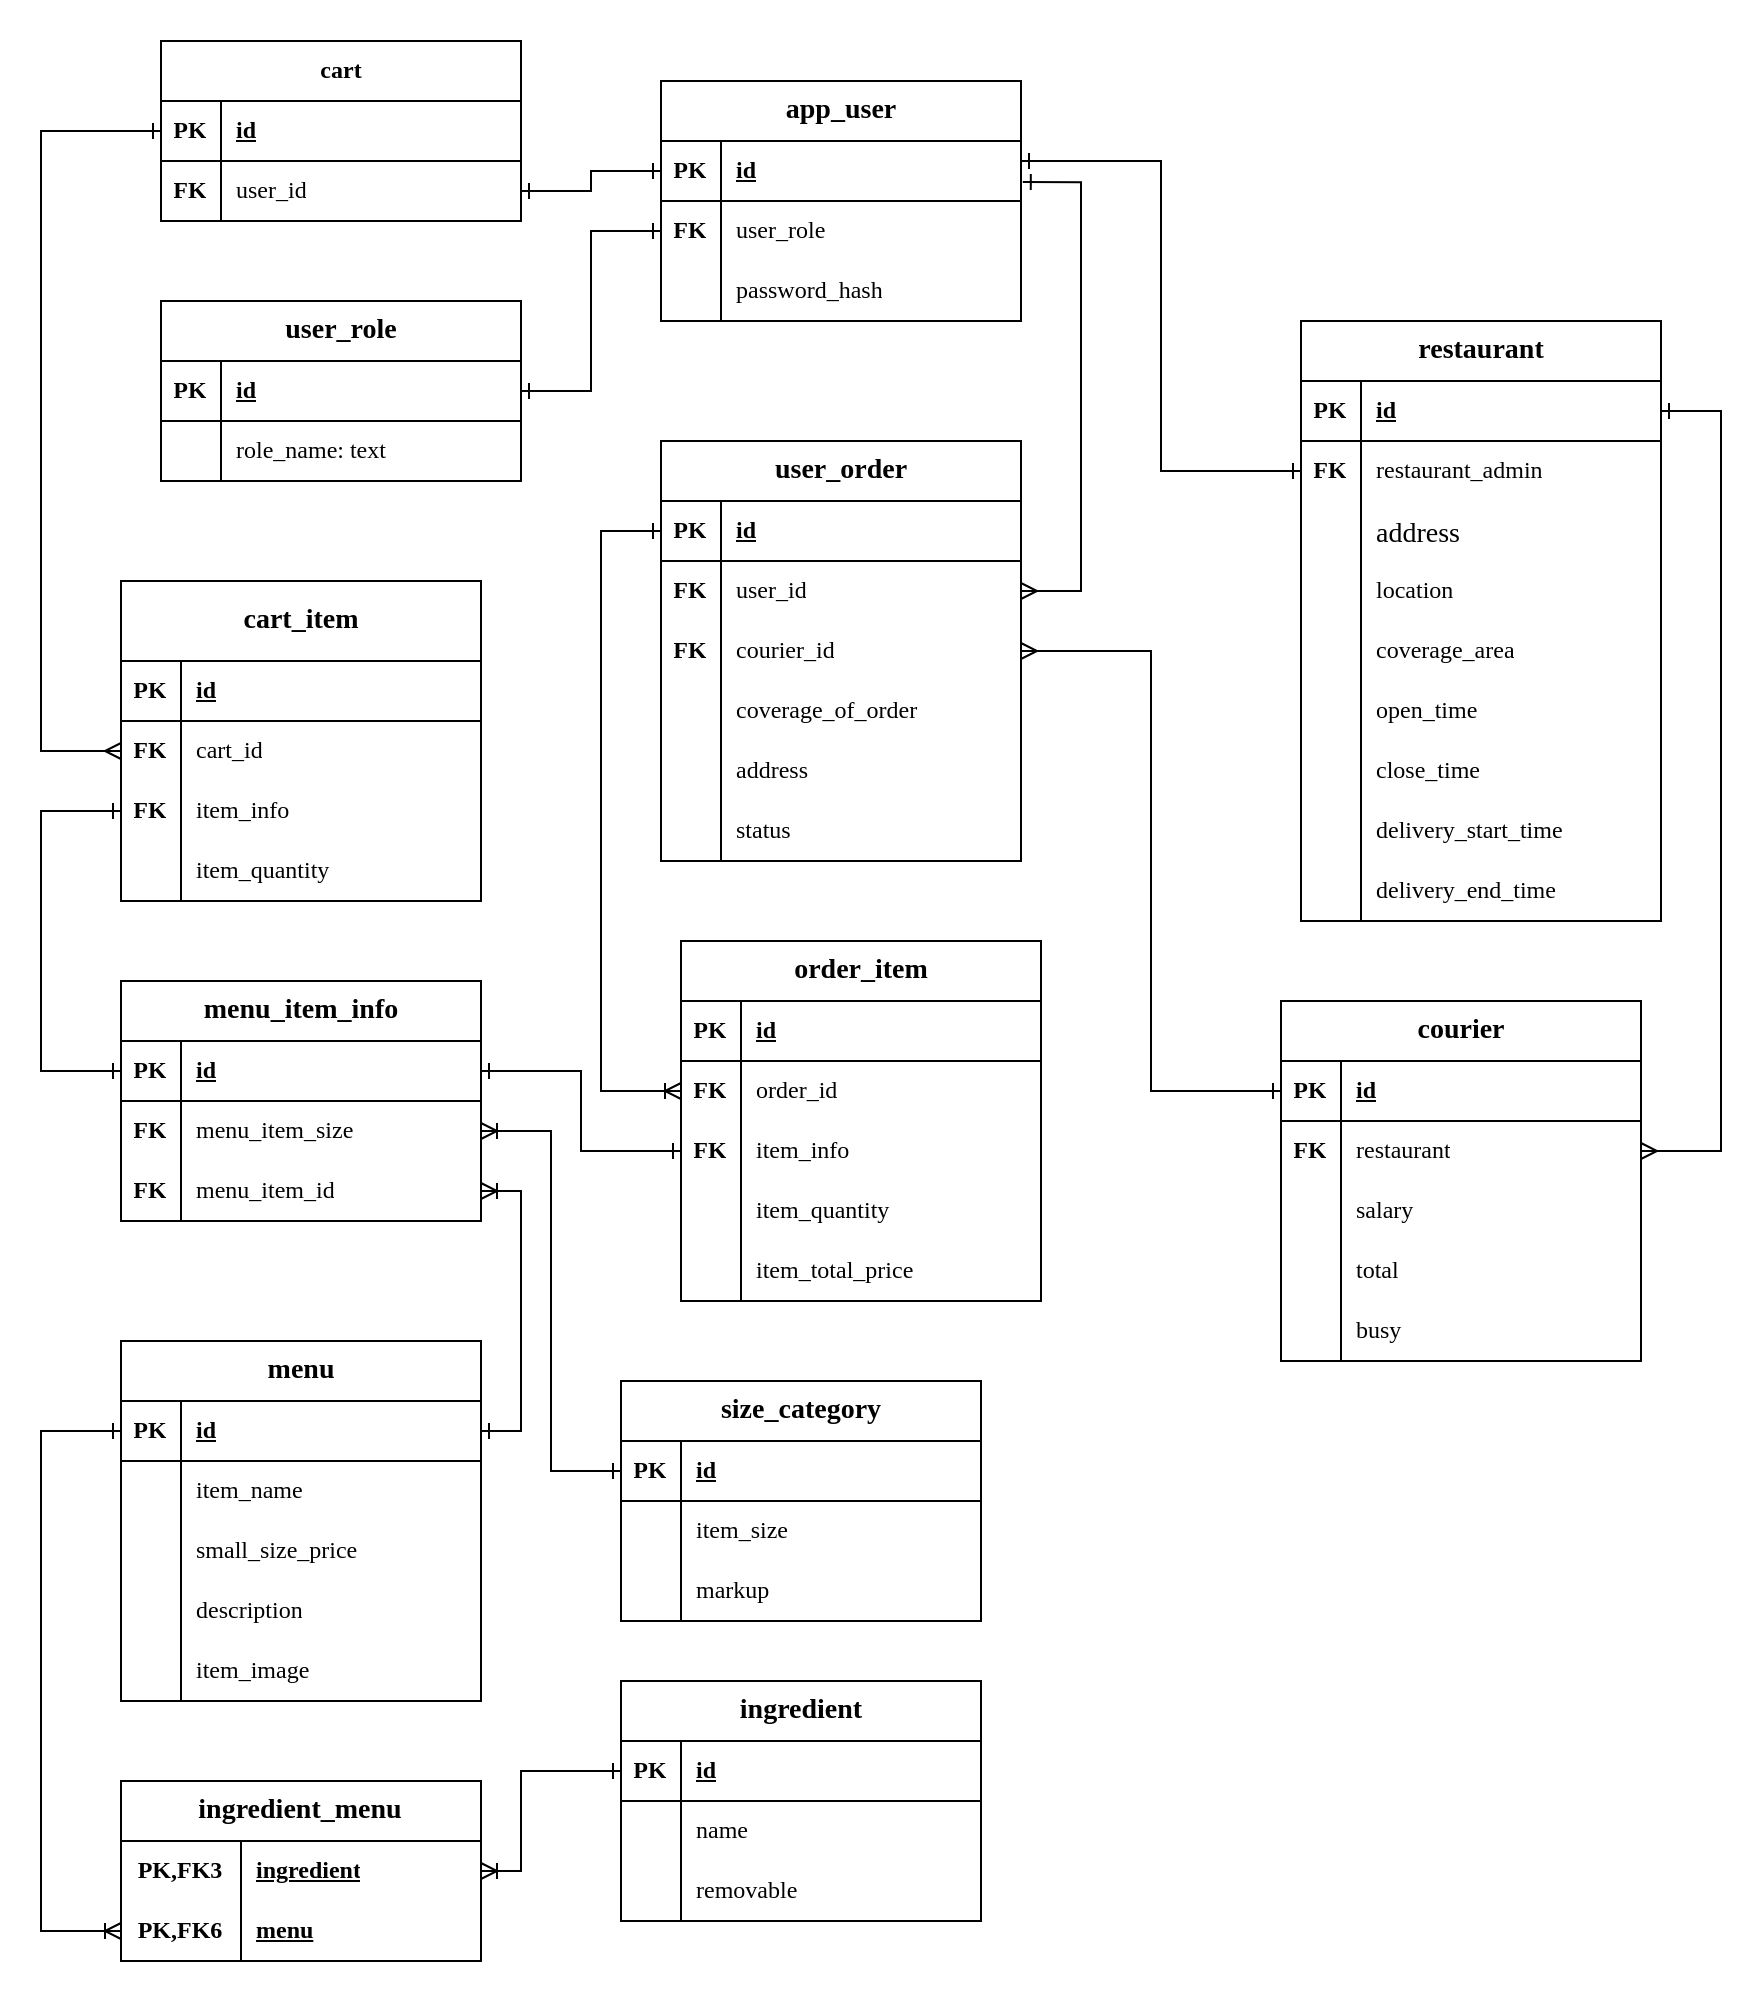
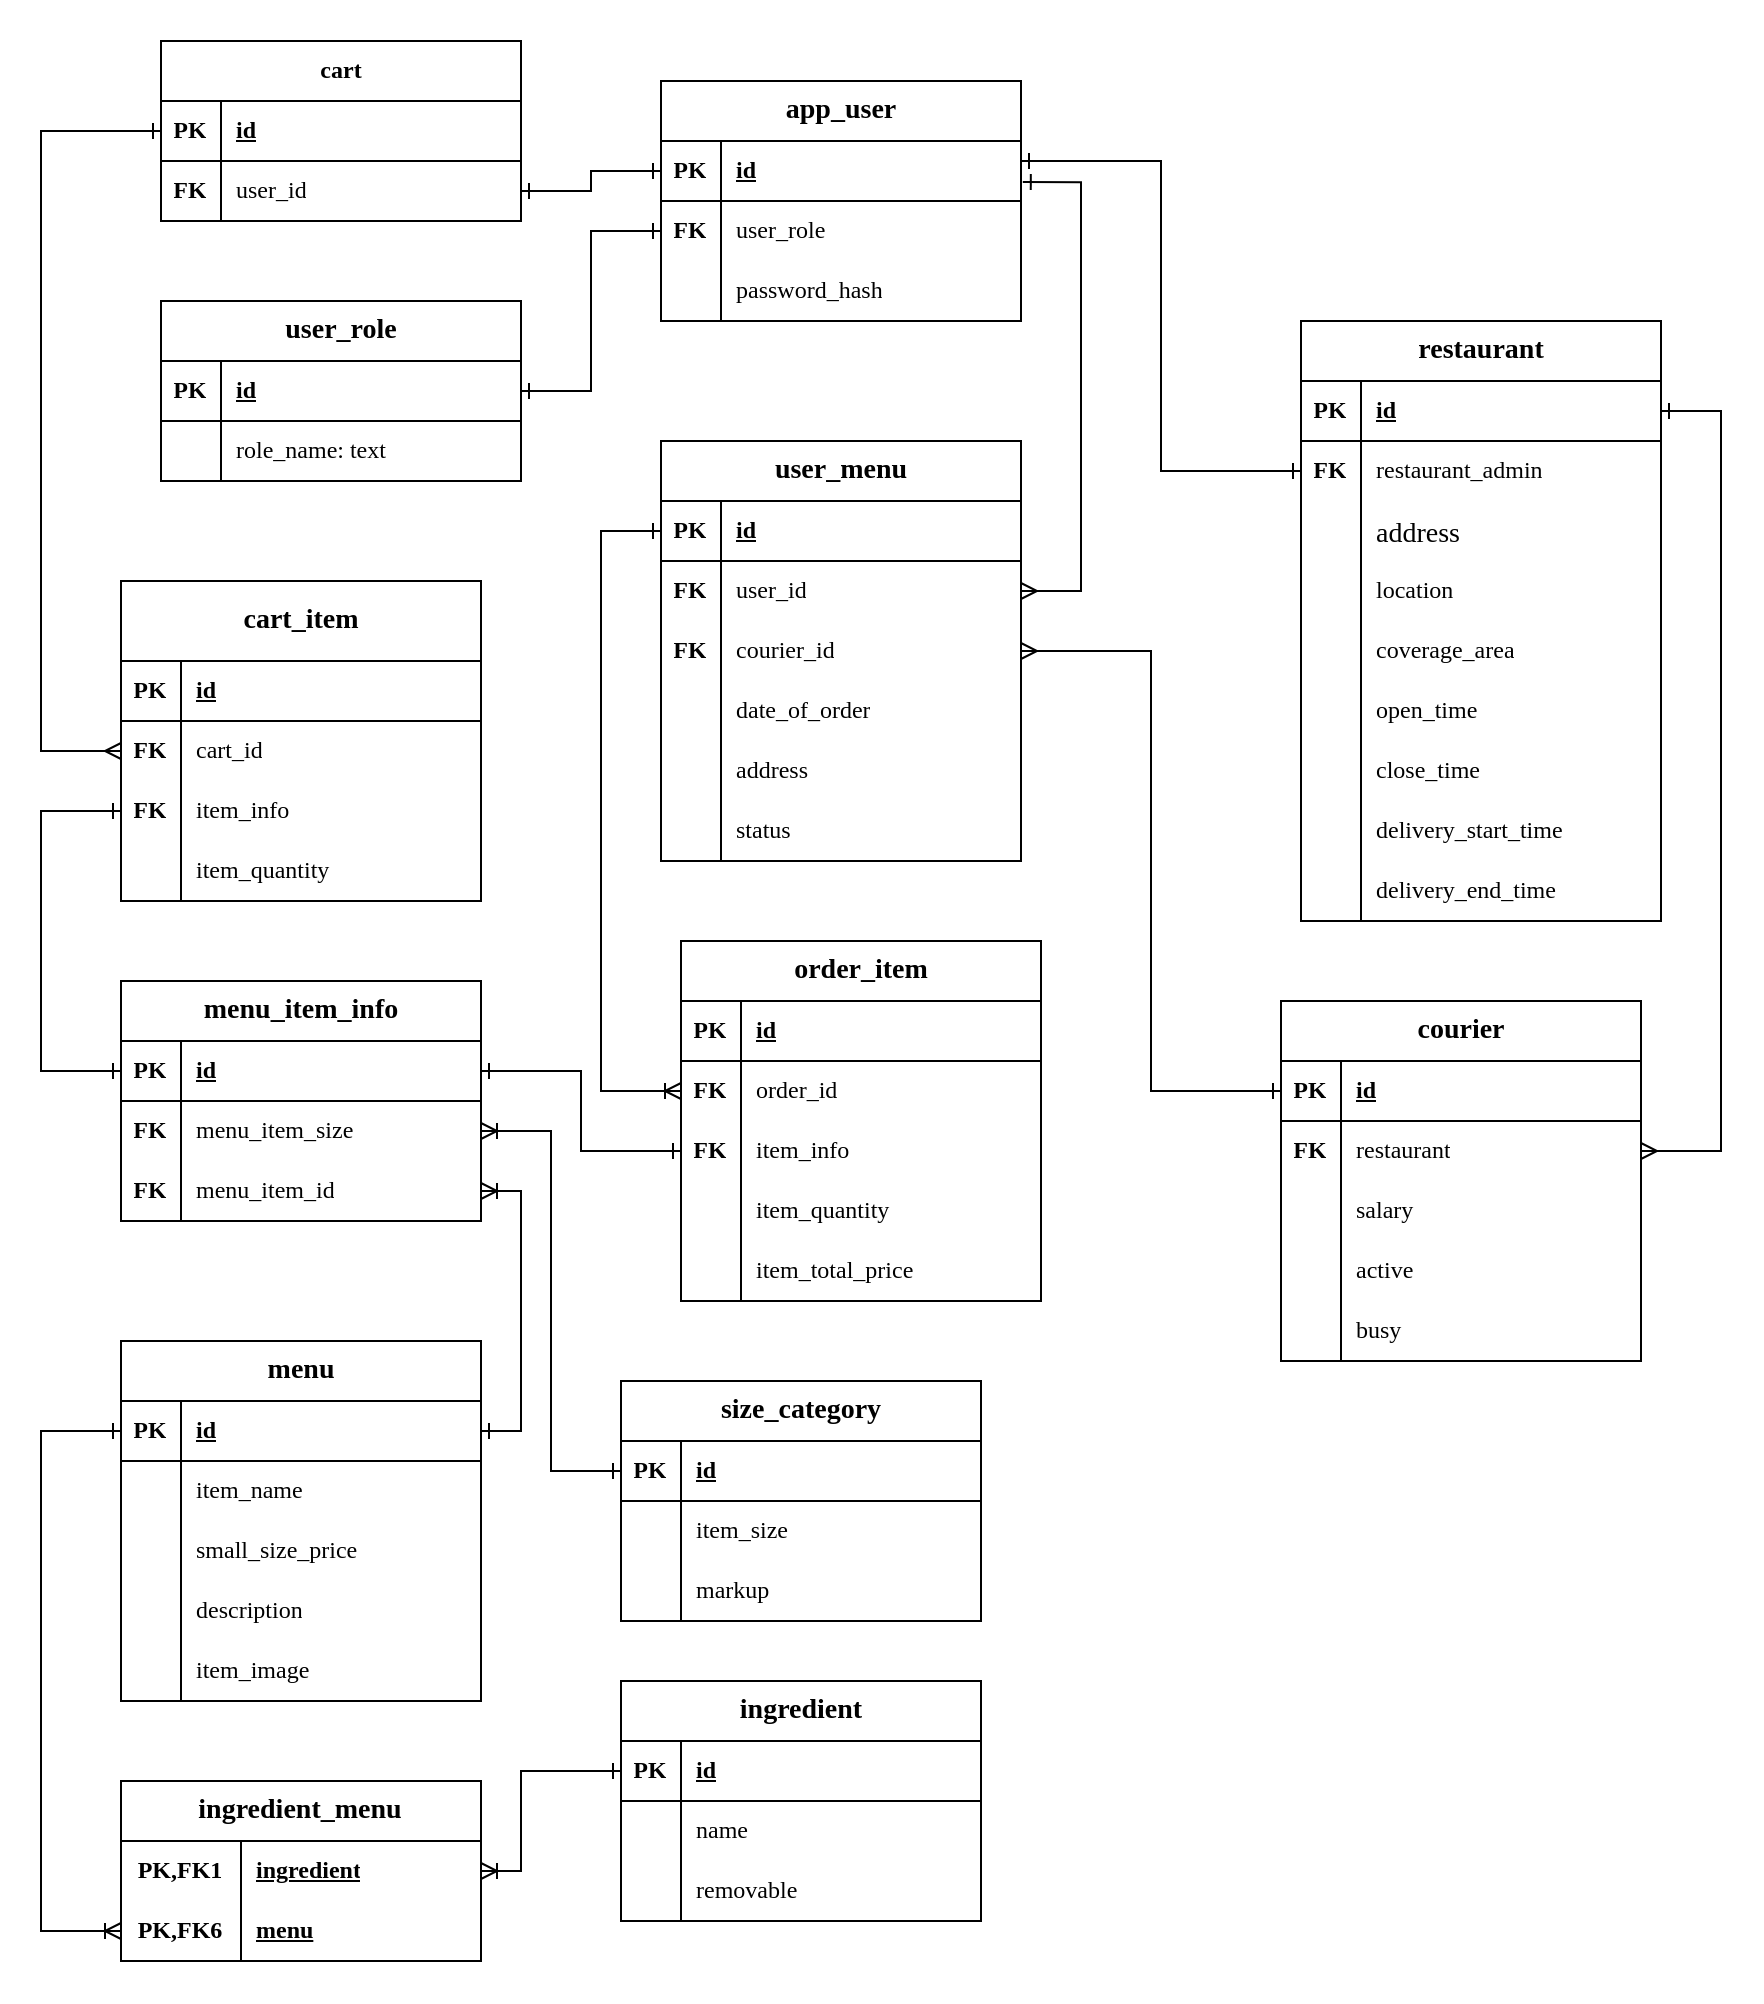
node "user_order": label "user_order" -> "user_menu"
node "coverage_of_order": label "coverage_of_order" -> "date_of_order"
node "total": label "total" -> "active"
node "PK,FK3": label "PK,FK3" -> "PK,FK1"
